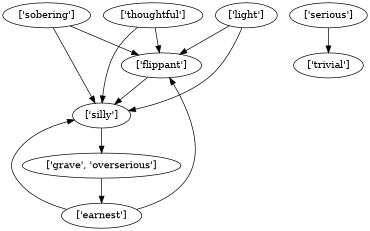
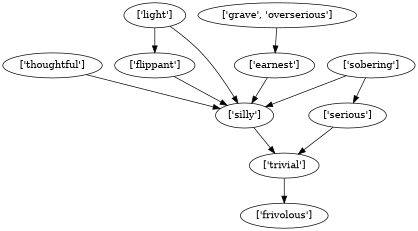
edge "['thoughtful']" -> "['flippant']": removed
edge "['sobering']" -> "['flippant']": now "['sobering']" -> "['serious']"
edge "['silly']" -> "['grave', 'overserious']": now "['silly']" -> "['trivial']"
edge "['earnest']" -> "['flippant']": removed
node "['frivolous']": added
